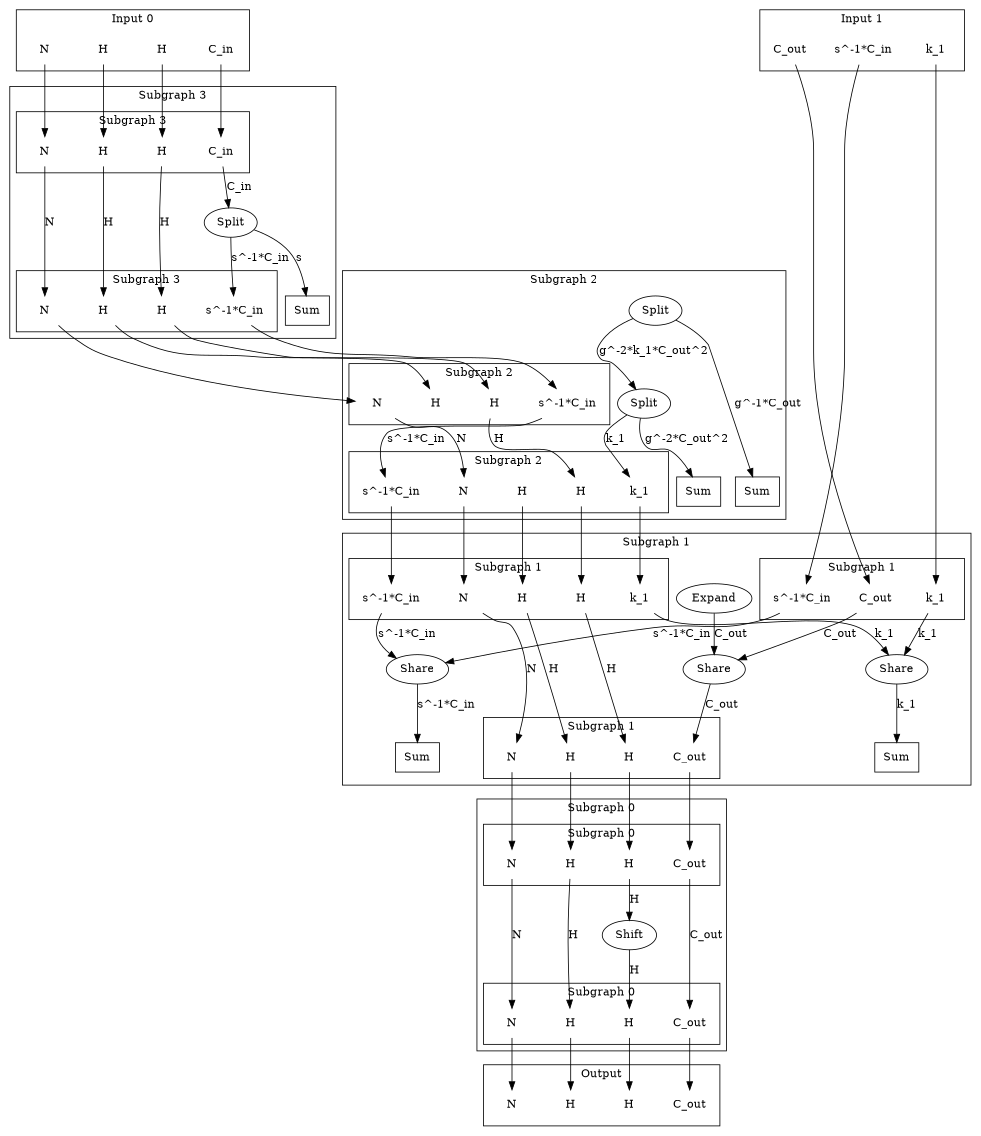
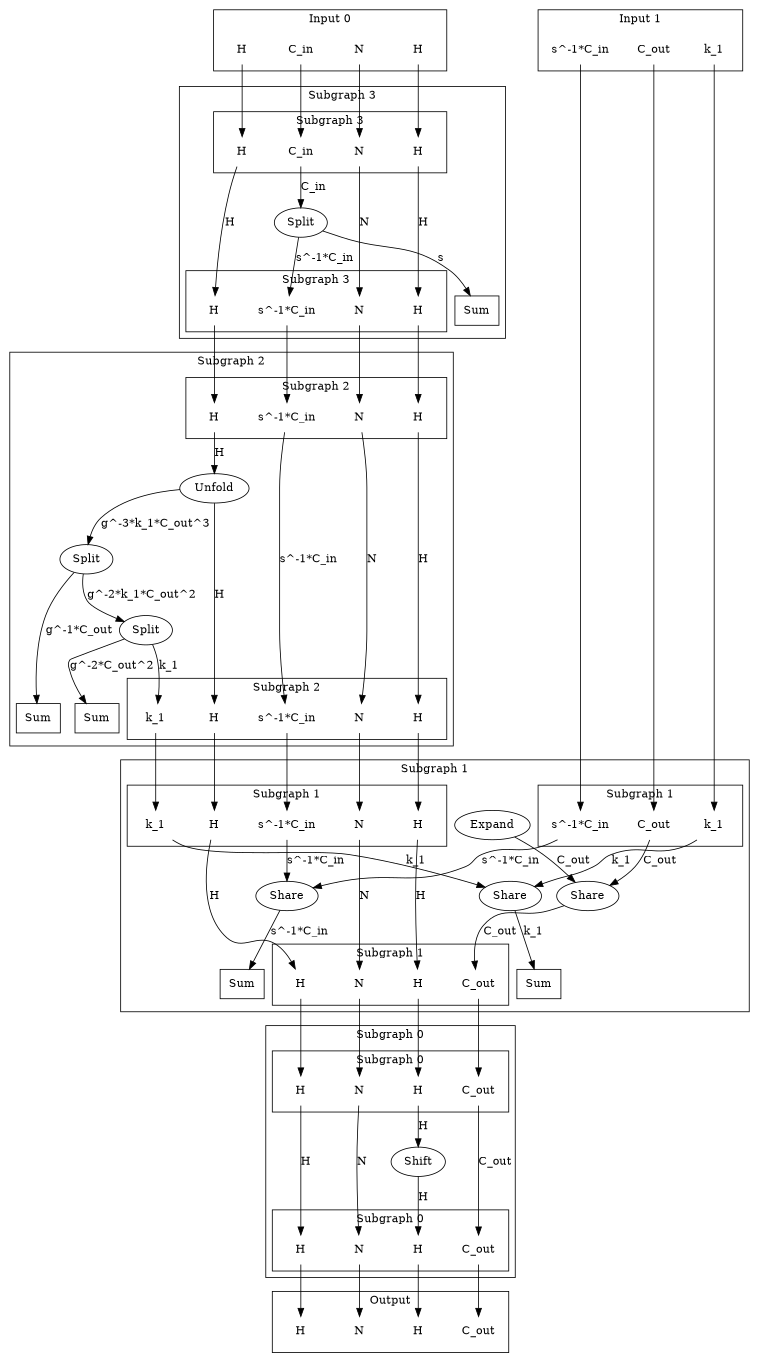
node "Unfold": added
